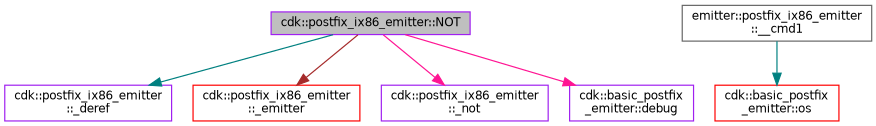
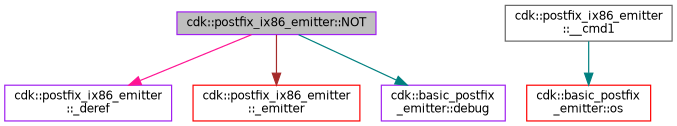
node "emitter::postfix_ix86_emitter ::__cmd1": label "emitter::postfix_ix86_emitter ::__cmd1" -> "cdk::postfix_ix86_emitter ::__cmd1"
edge "cdk::postfix_ix86_emitter::NOT" -> "cdk::postfix_ix86_emitter ::_deref": color teal -> deeppink
edge "cdk::postfix_ix86_emitter::NOT" -> "cdk::basic_postfix _emitter::debug": color deeppink -> teal
node "cdk::postfix_ix86_emitter ::_not": removed
